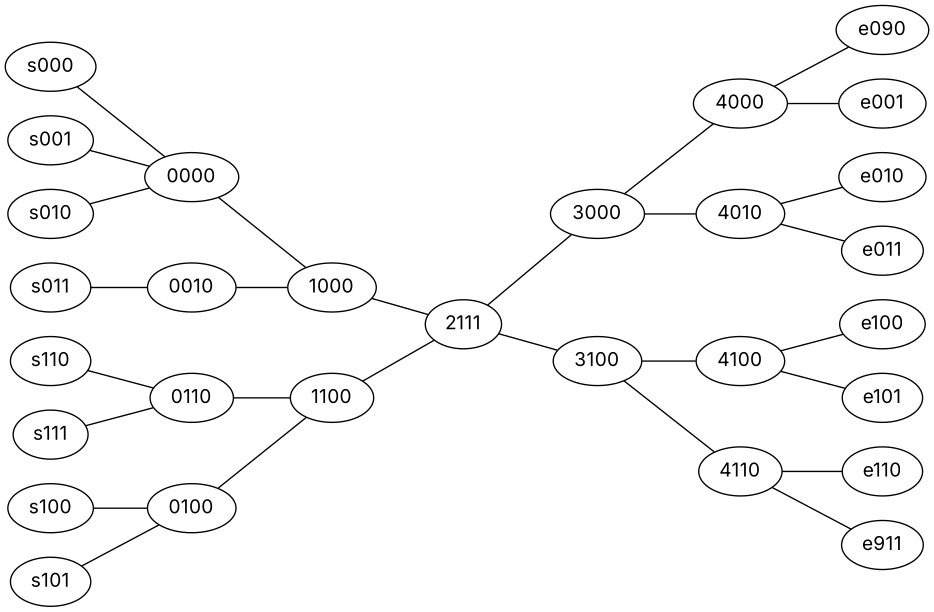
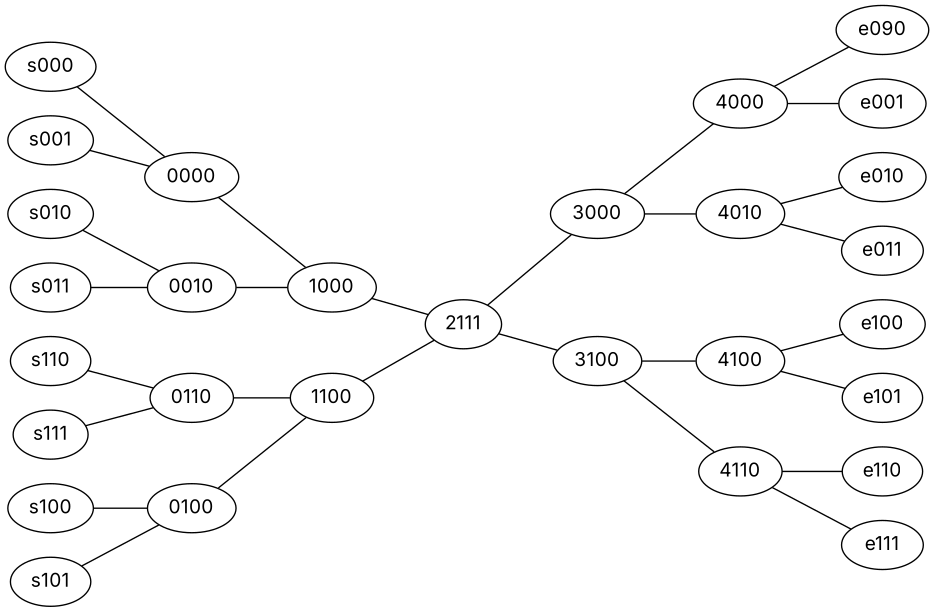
edge "0000" -- "s010": now "0010" -- "s010"
node "e911": label "e911" -> "e111"
